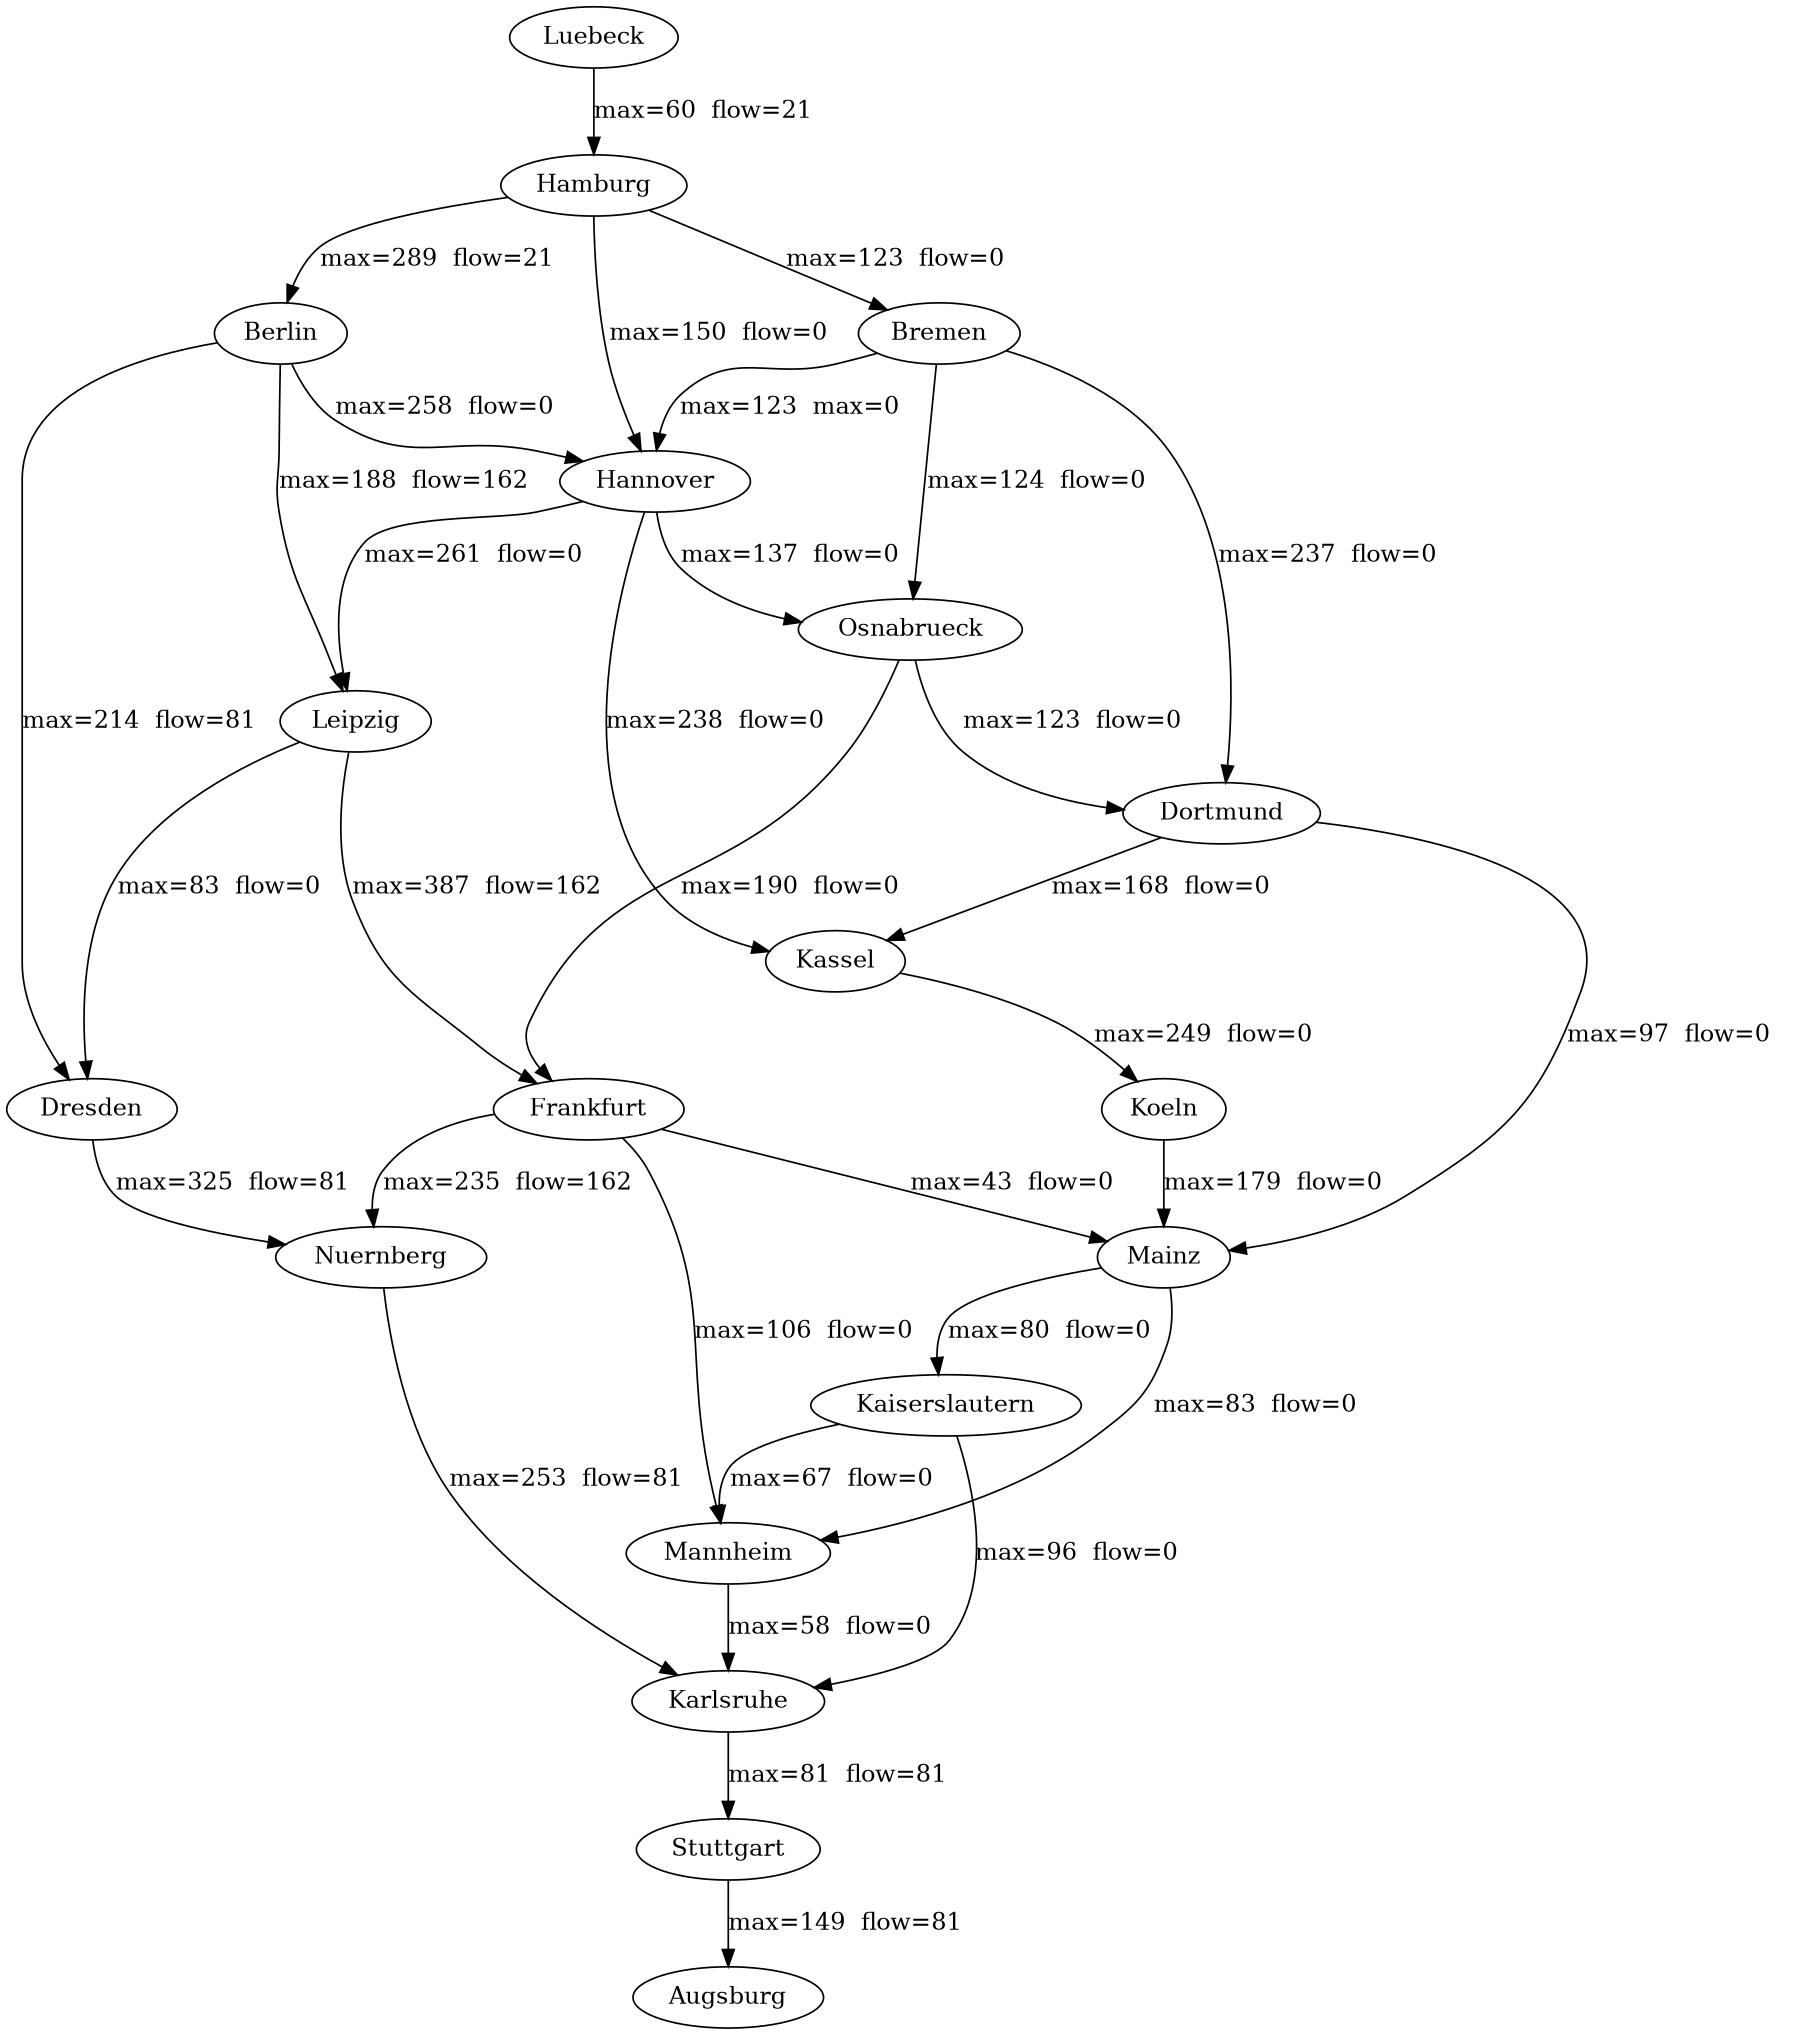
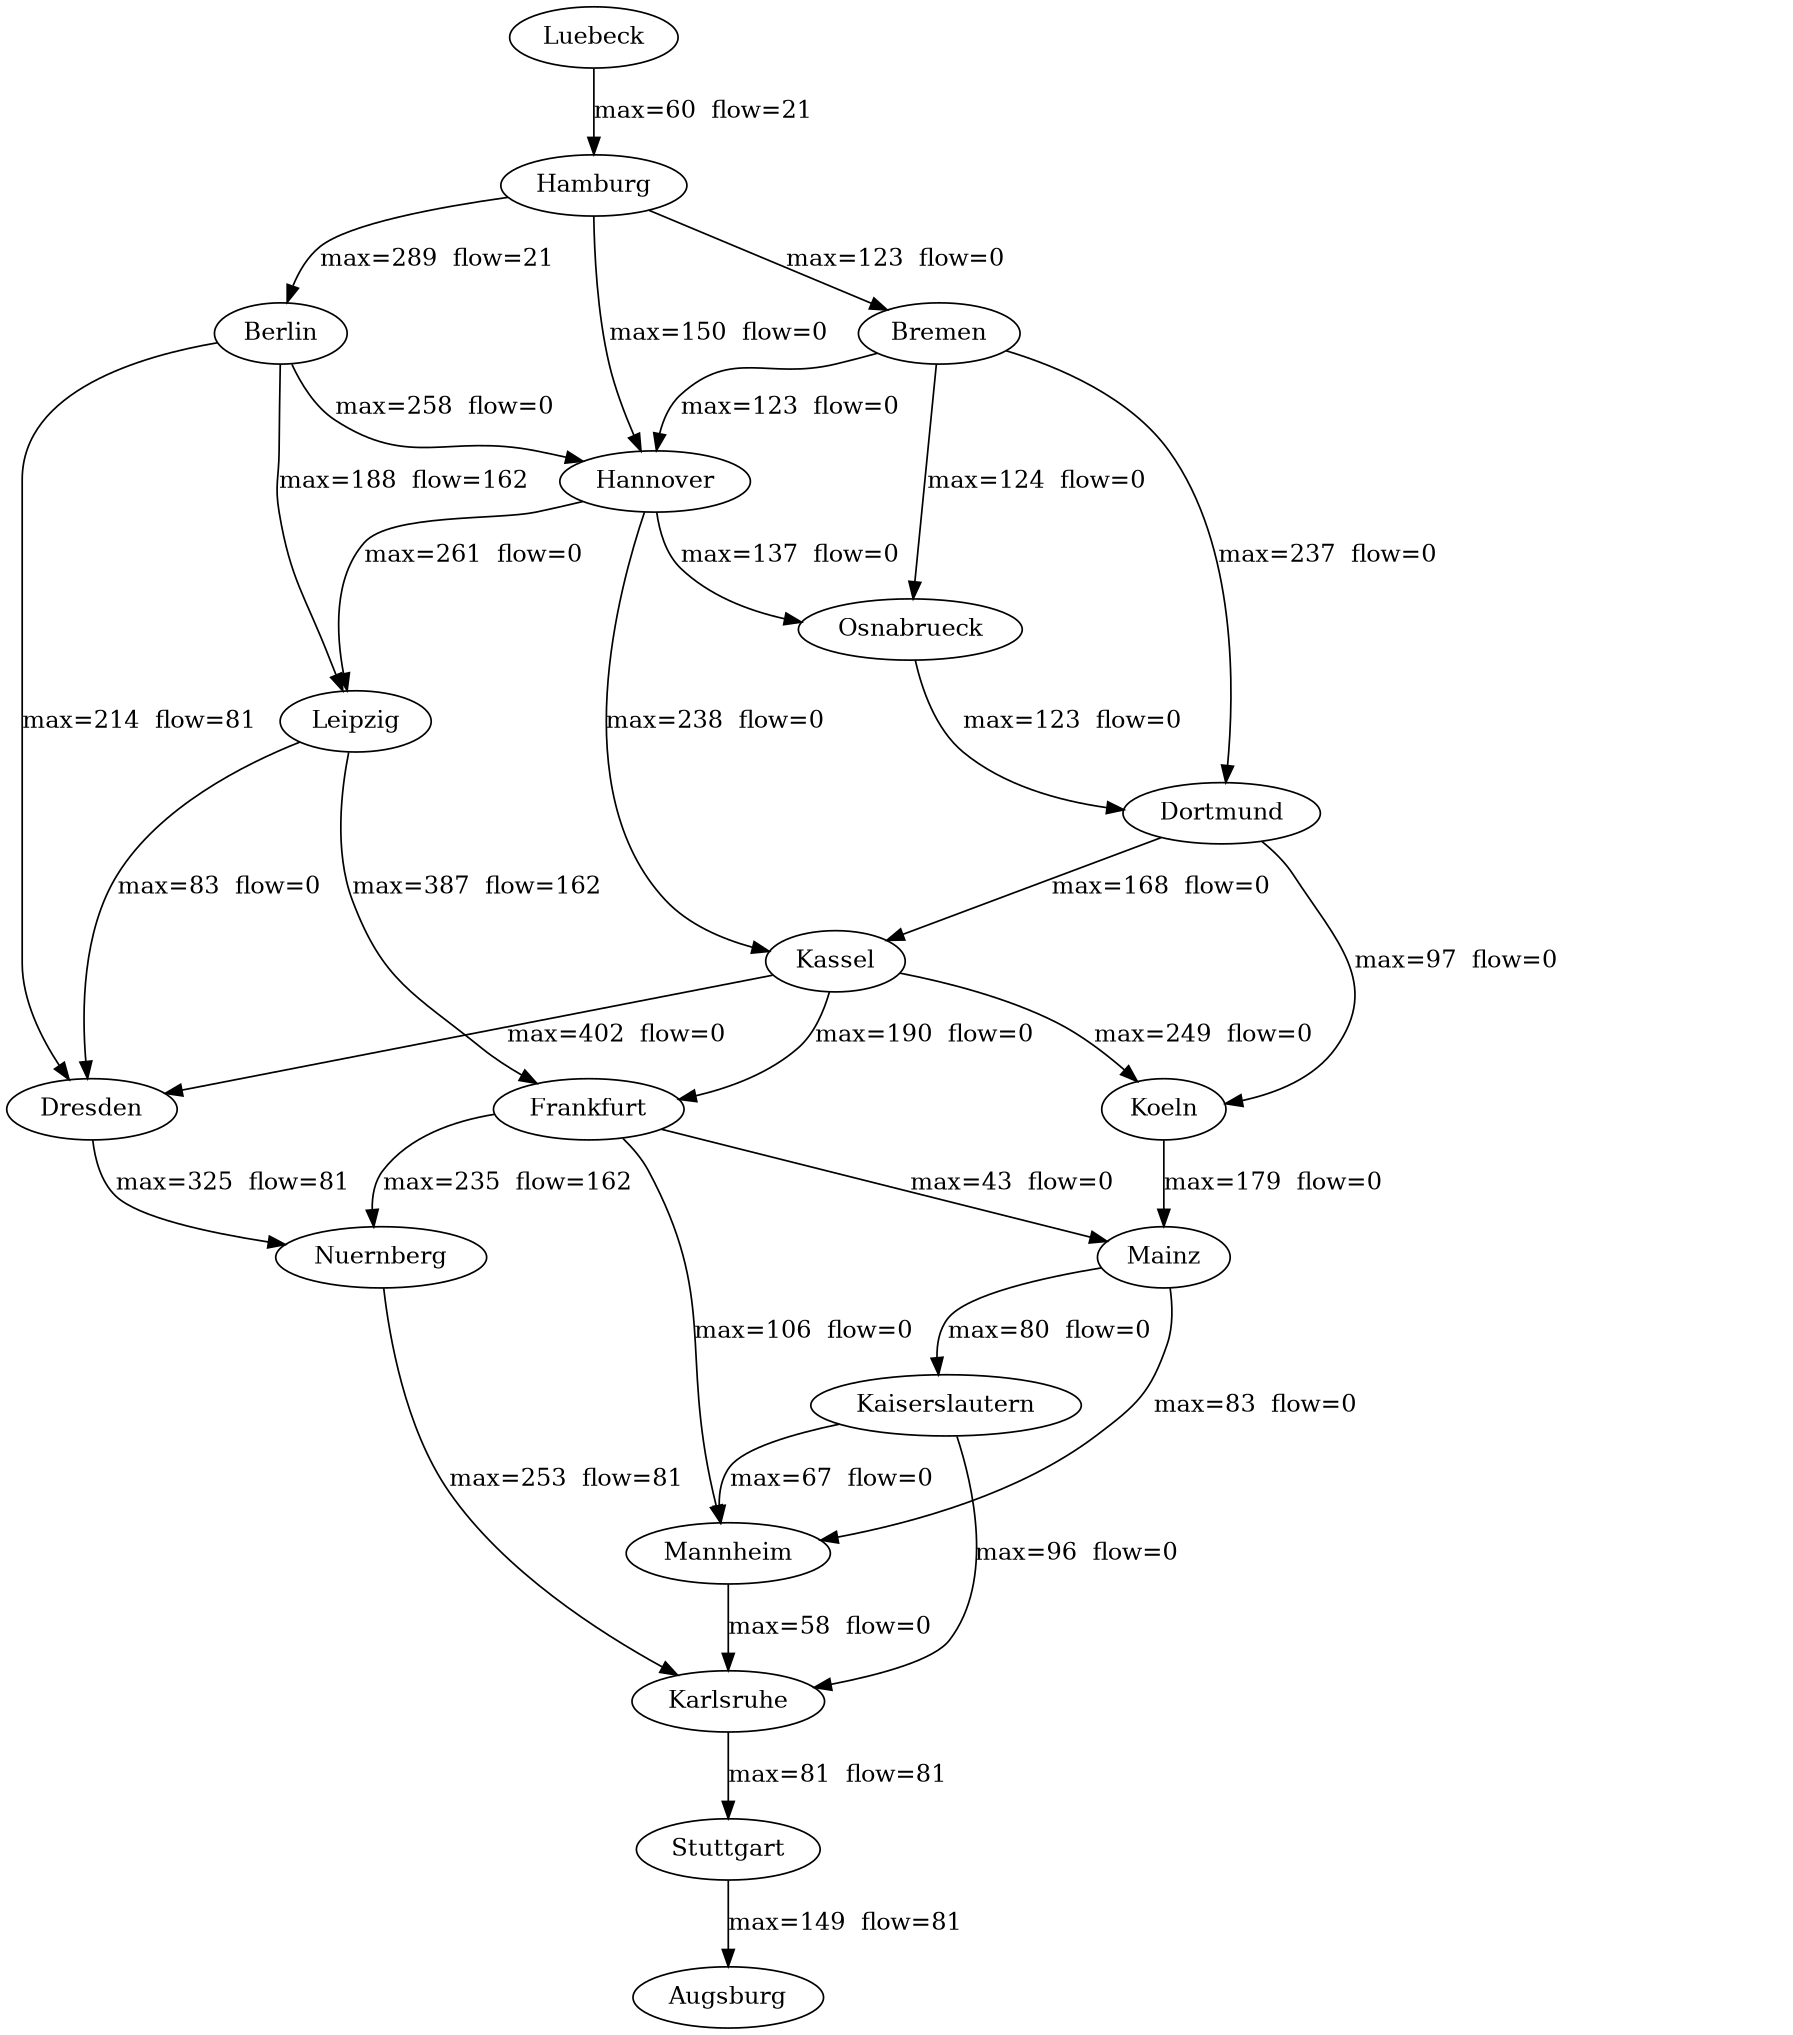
edge "Bremen" -> "Hannover": label "max=123  max=0  " -> "max=123  flow=0  "
edge "Osnabrueck" -> "Frankfurt": now "Kassel" -> "Frankfurt"
edge "Kassel" -> "Dresden": added, label "max=402  flow=0"
edge "Dortmund" -> "Mainz": now "Dortmund" -> "Koeln"
